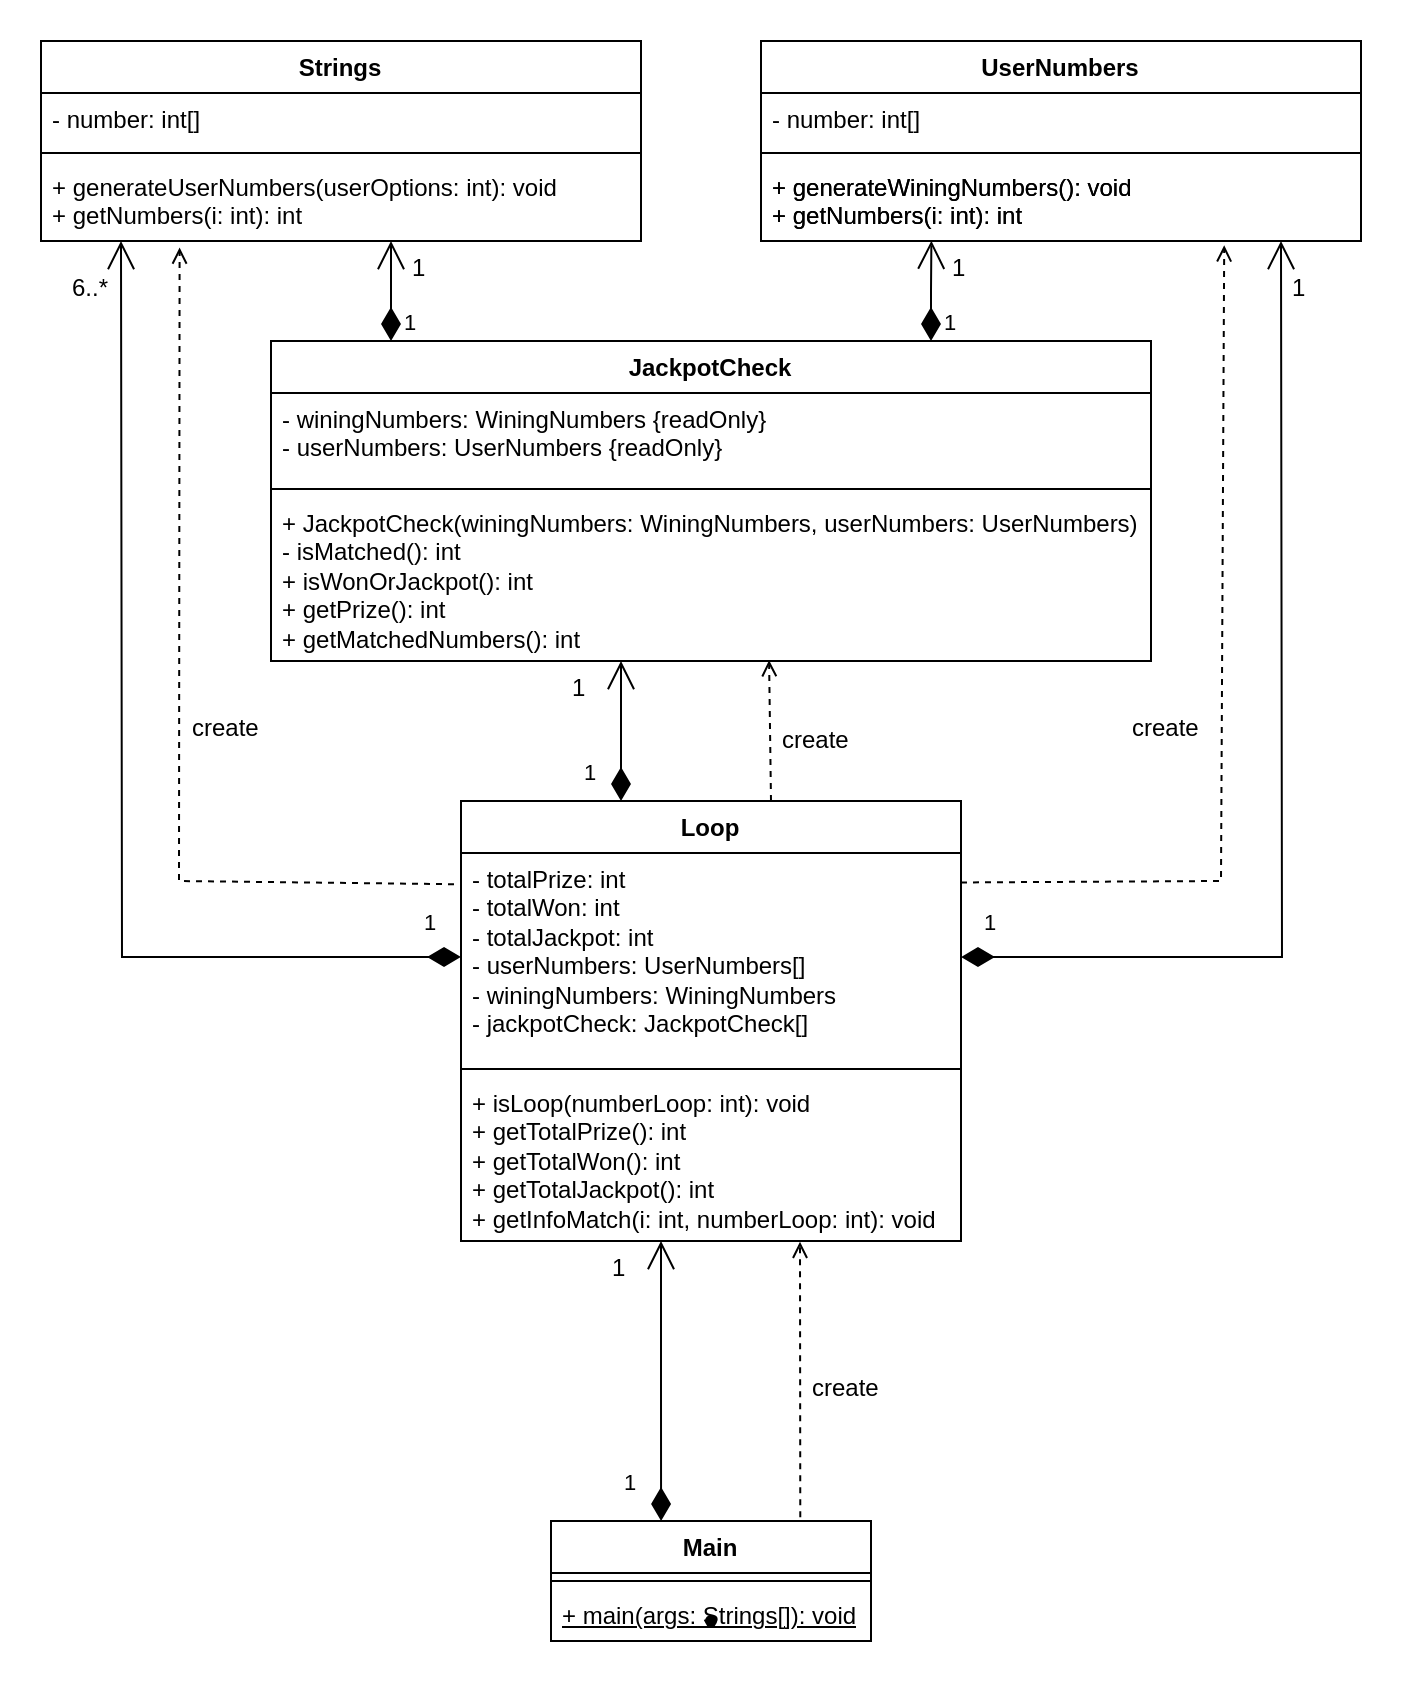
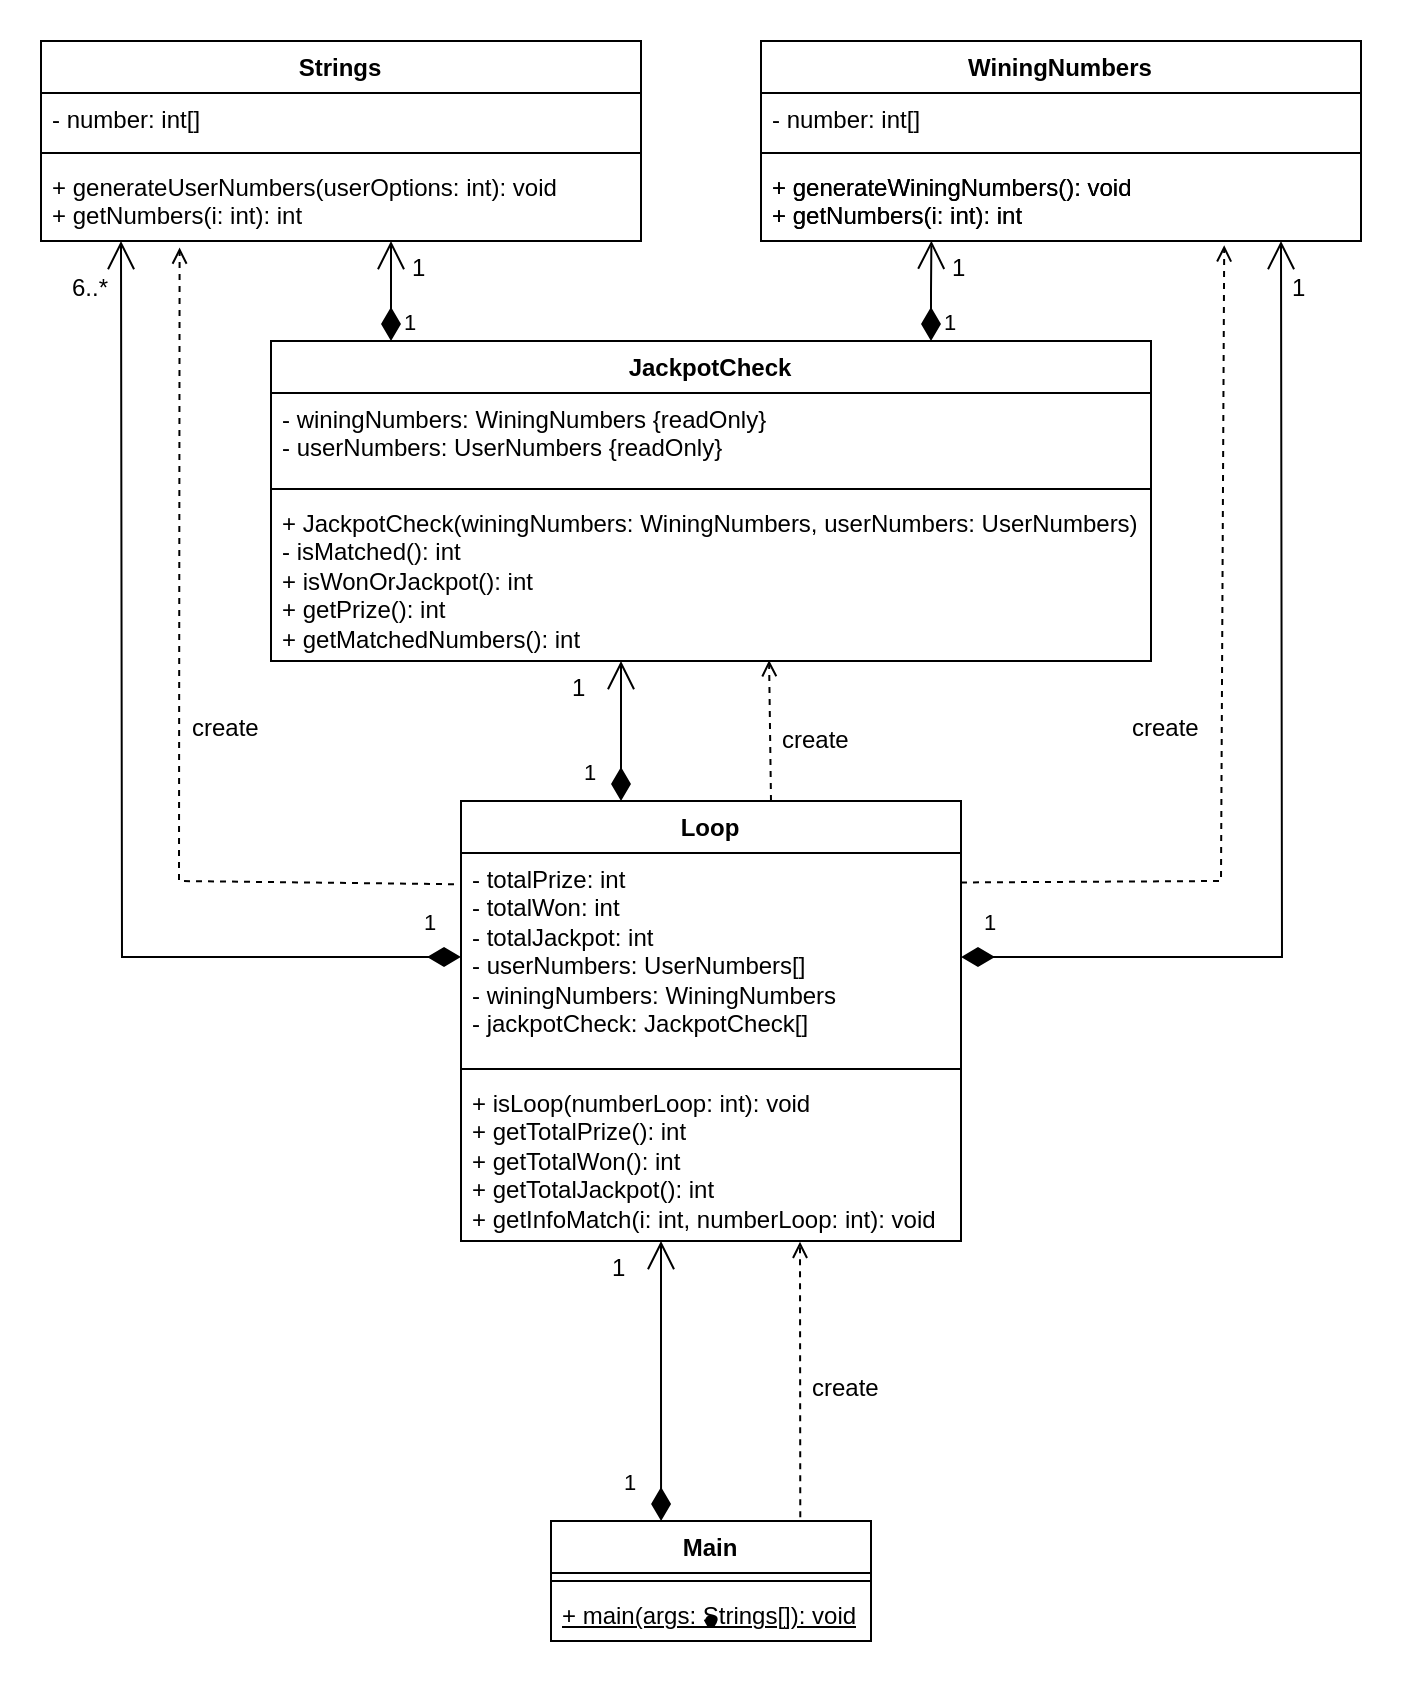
node "UserNumbers": label "UserNumbers" -> "WiningNumbers"
